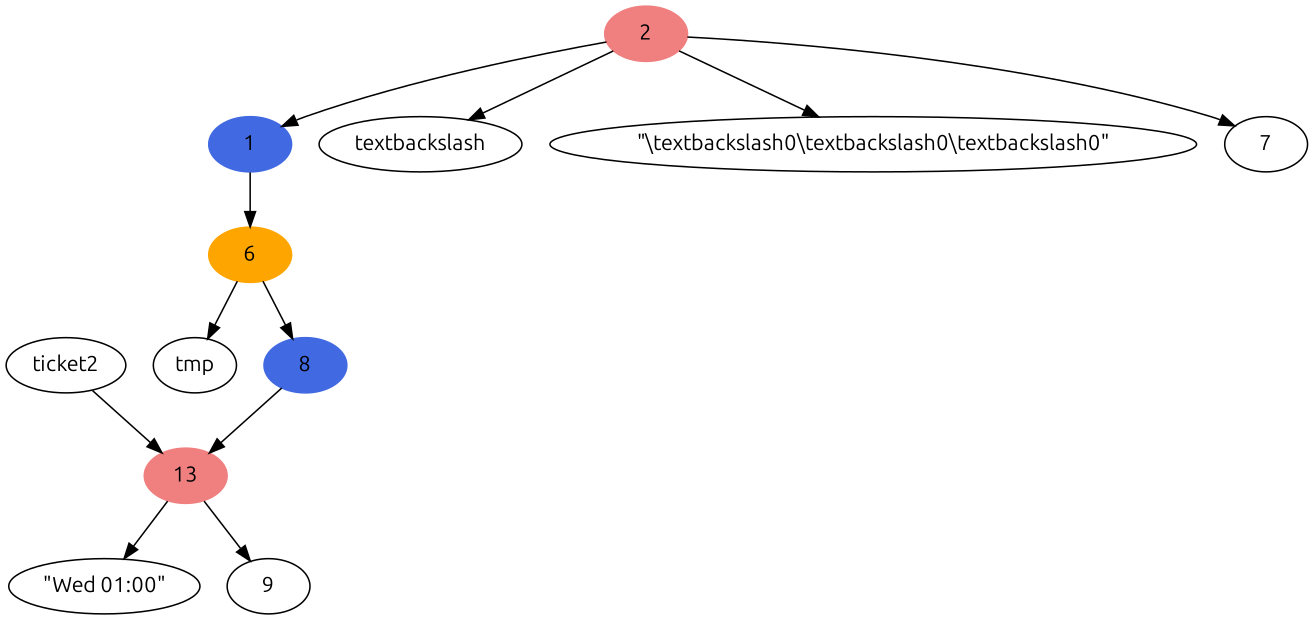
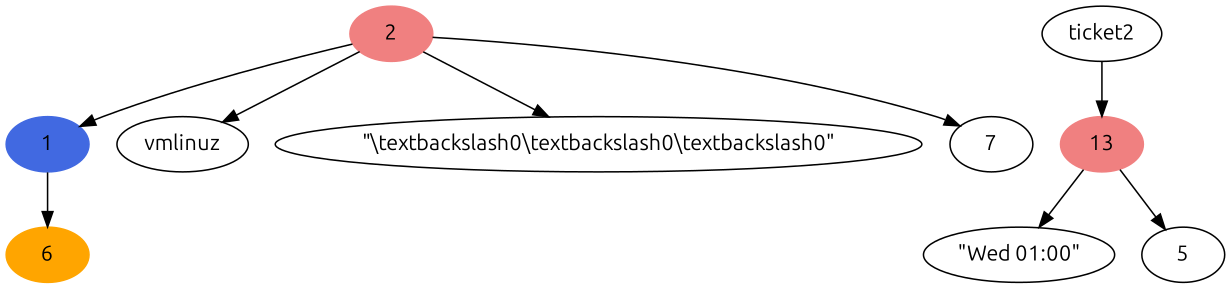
node "textbackslash": label "textbackslash" -> "vmlinuz"
node "tmp": removed
node "8": removed
node "9": label "9" -> "5"
